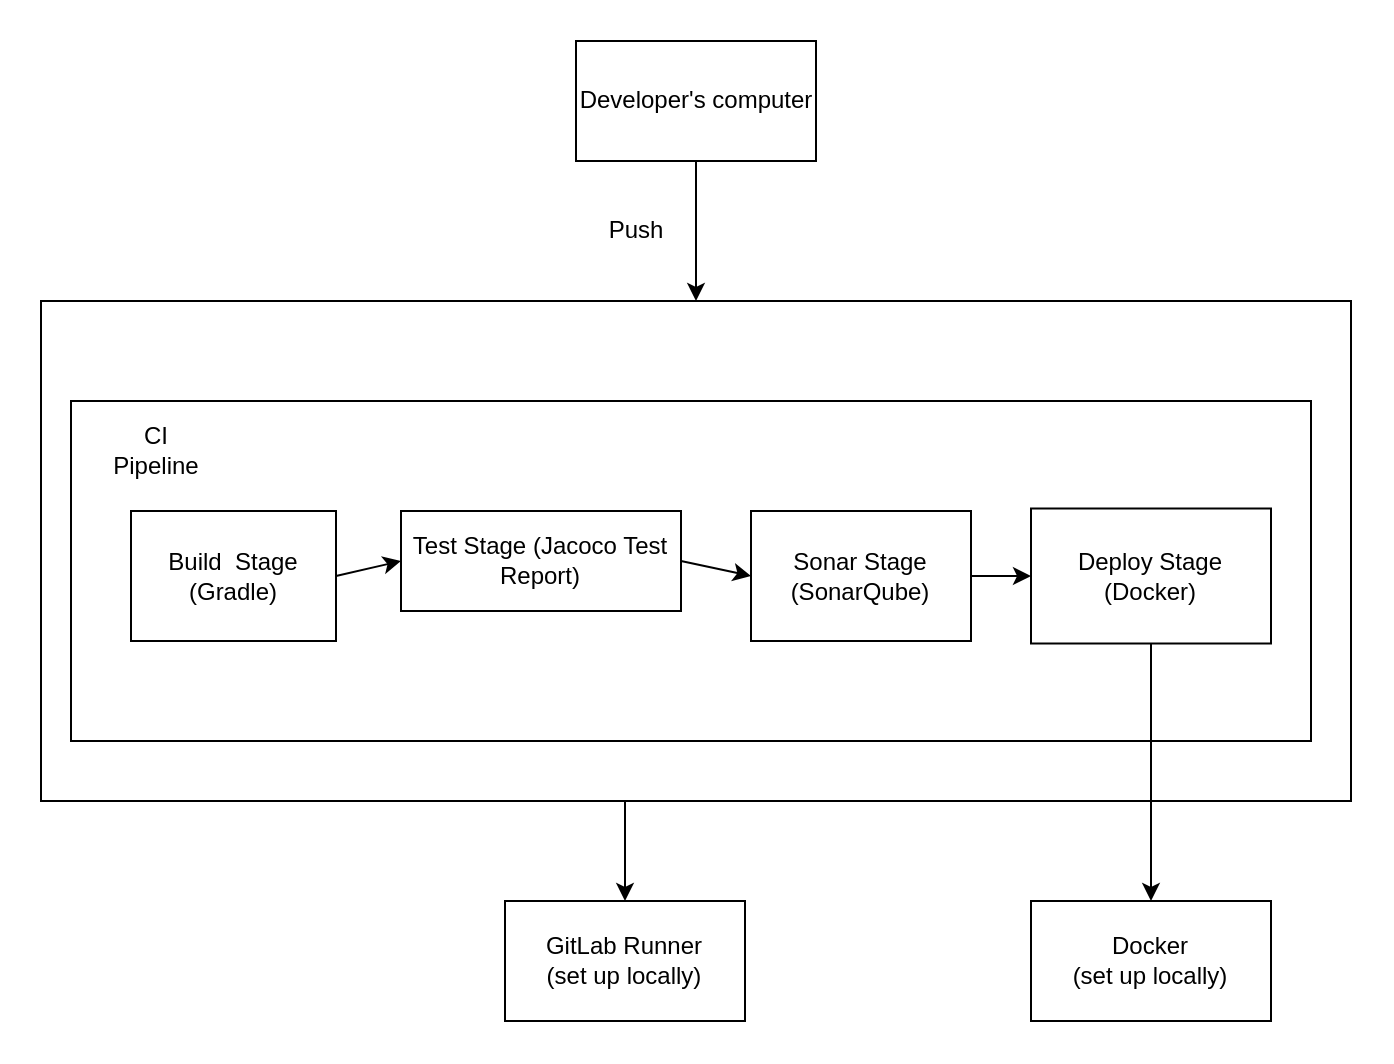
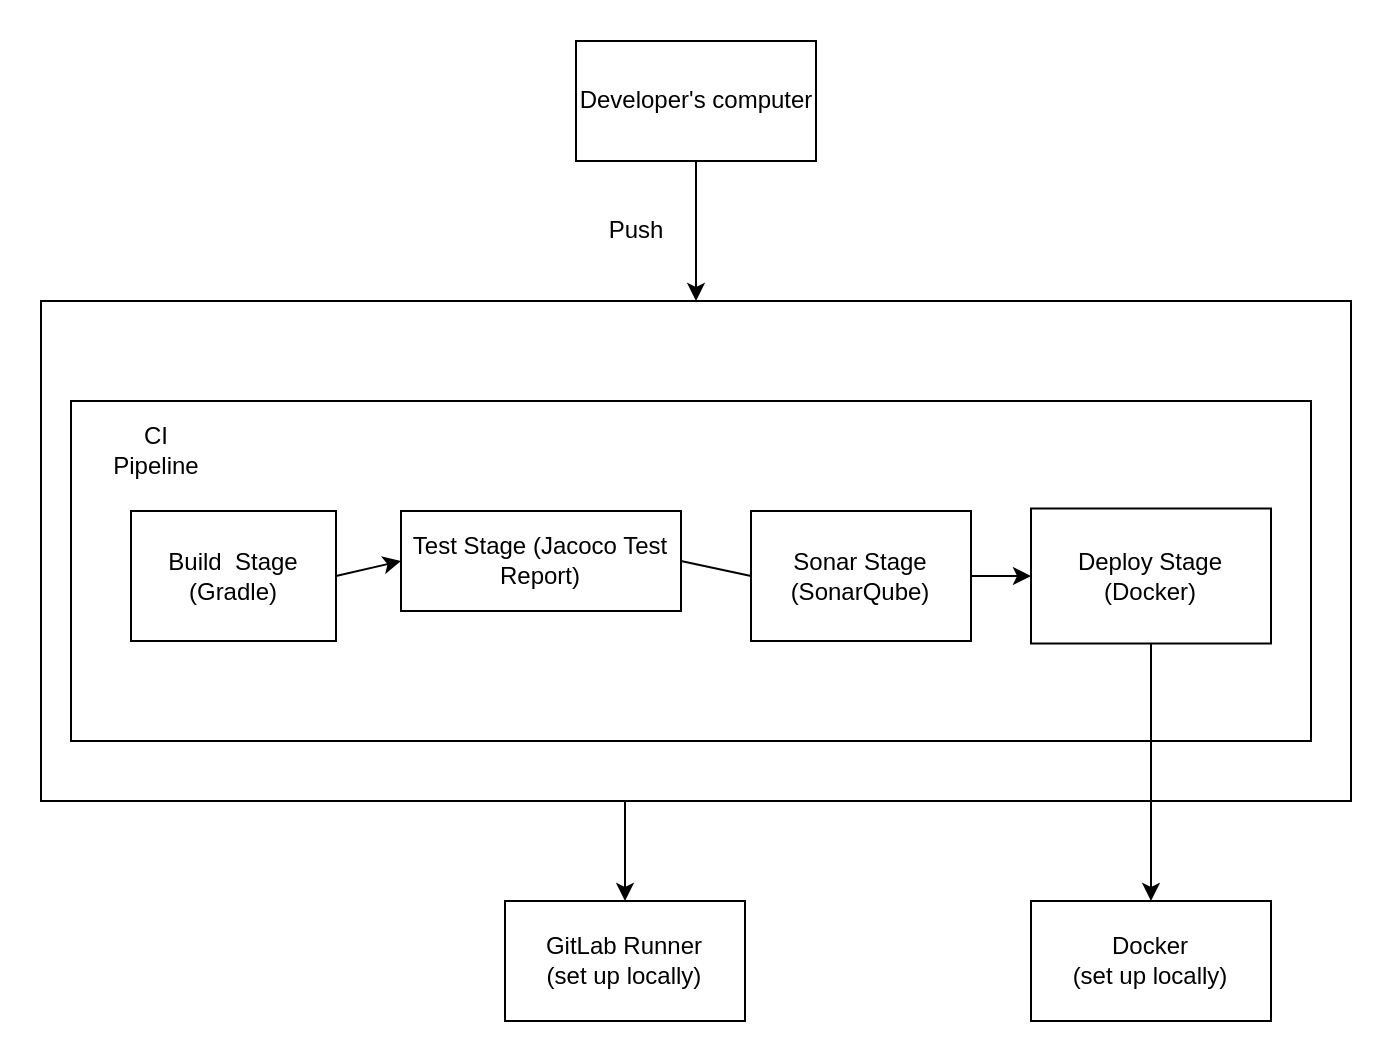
edge "Test Stage (Jacoco Test Report)" -> "Sonar Stage (SonarQube)": arrowhead classic -> none
